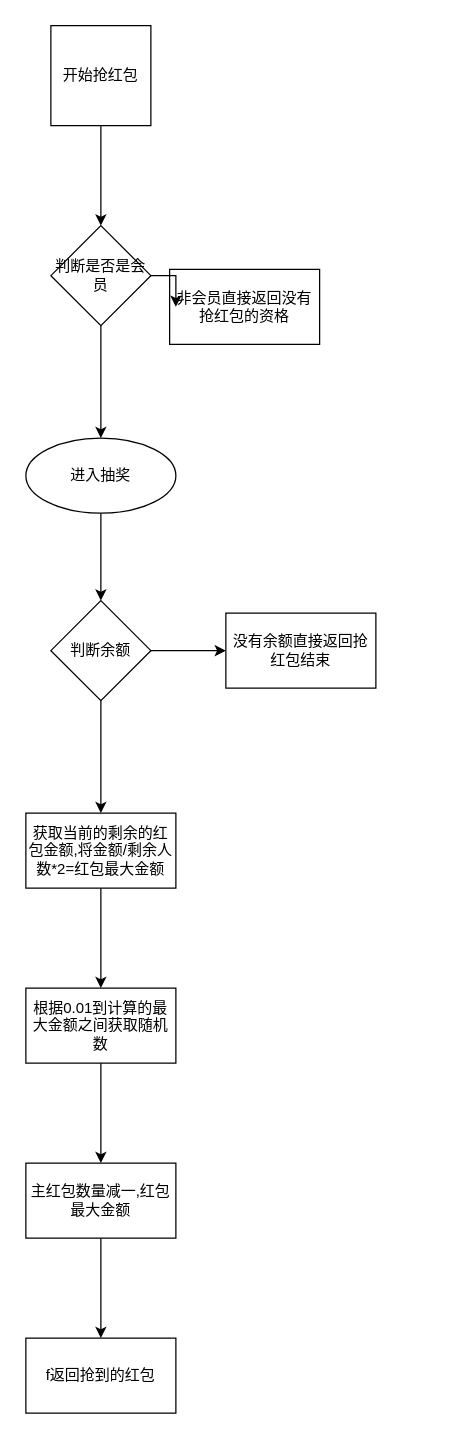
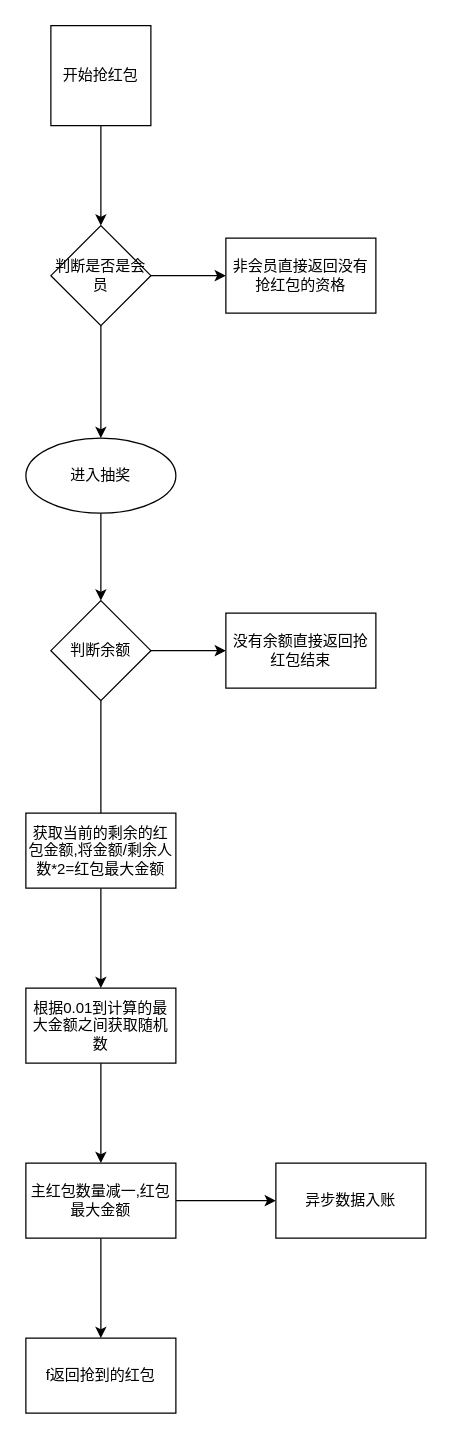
node "非会员直接返回没有抢红包的资格": moved (244, 307) -> (301, 276)
edge "判断余额" -> "获取当前的剩余的红包金额,将金额/剩余人数*2=红包最大金额": arrowhead classic -> none
edge "主红包数量减一,红包最大金额" -> "异步数据入账": added
node "异步数据入账": added
